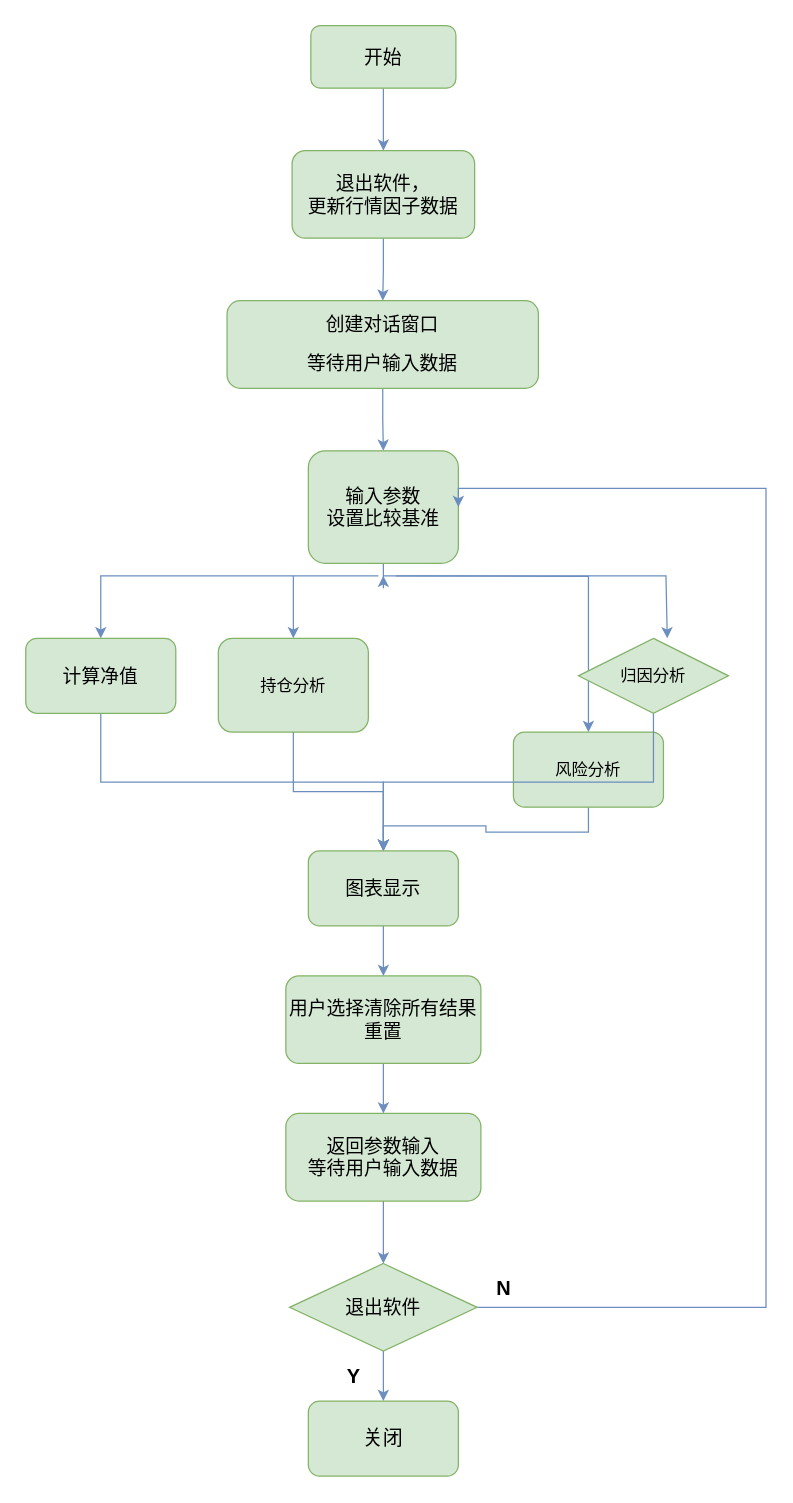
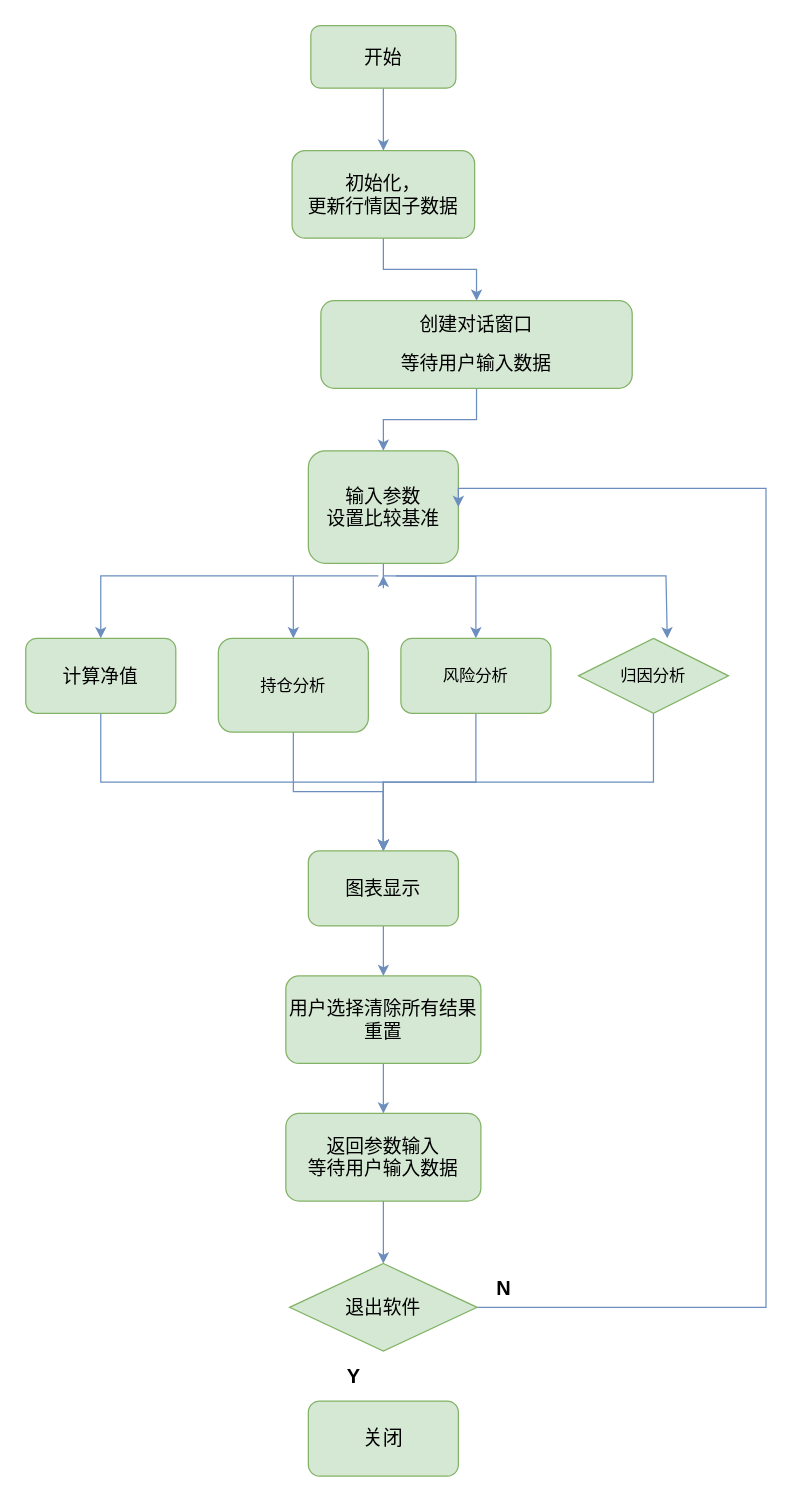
node "退出软件， 更新行情因子数据": label "退出软件， 更新行情因子数据" -> "初始化， 更新行情因子数据"
node "创建对话窗口 等待用户输入数据": moved (383, 344) -> (476, 344)
node "风险分析": moved (588, 769) -> (476, 676)
edge "退出软件" -> "关闭": removed
